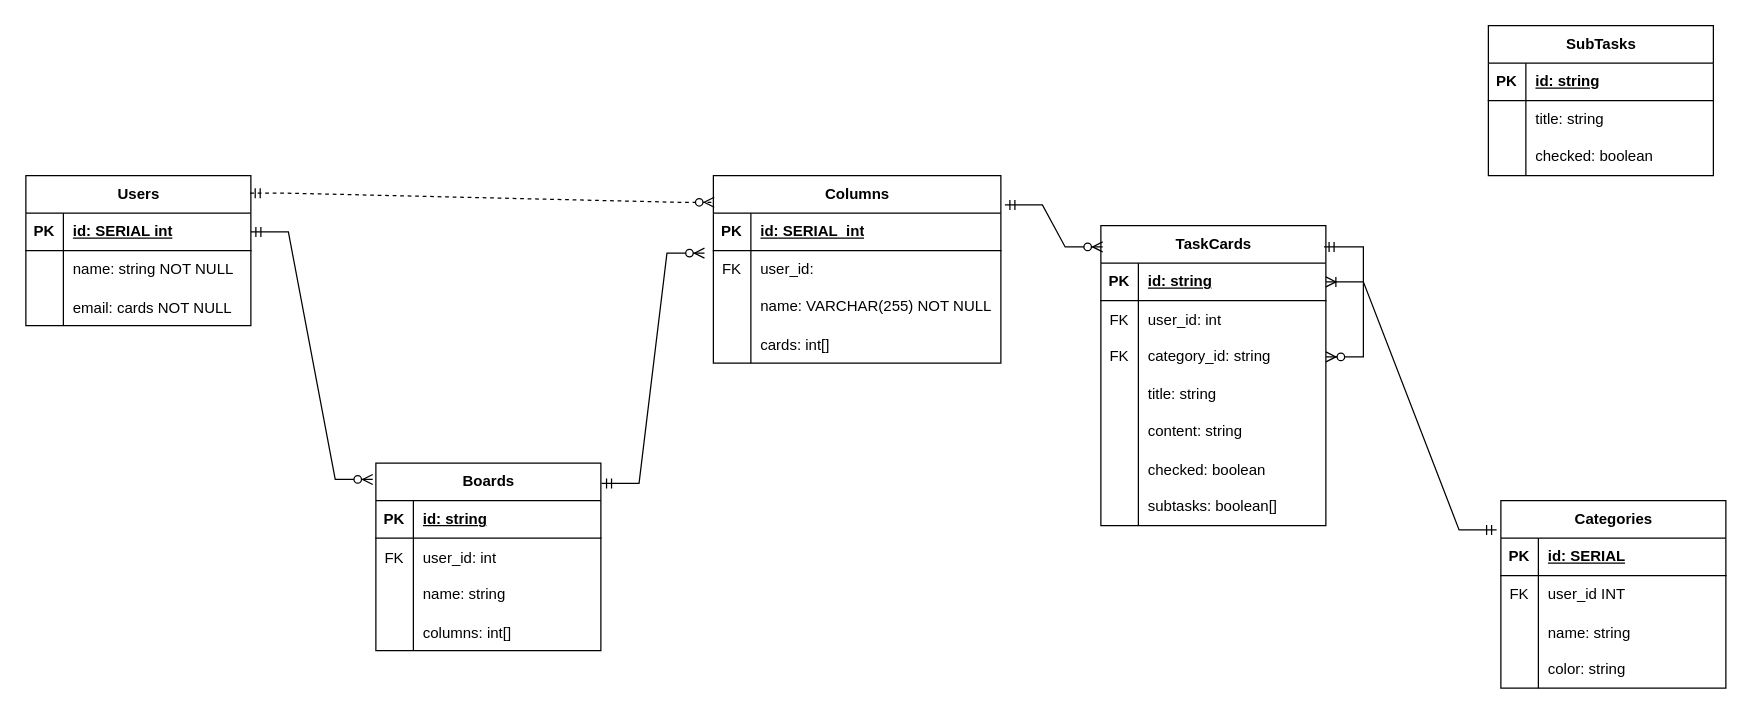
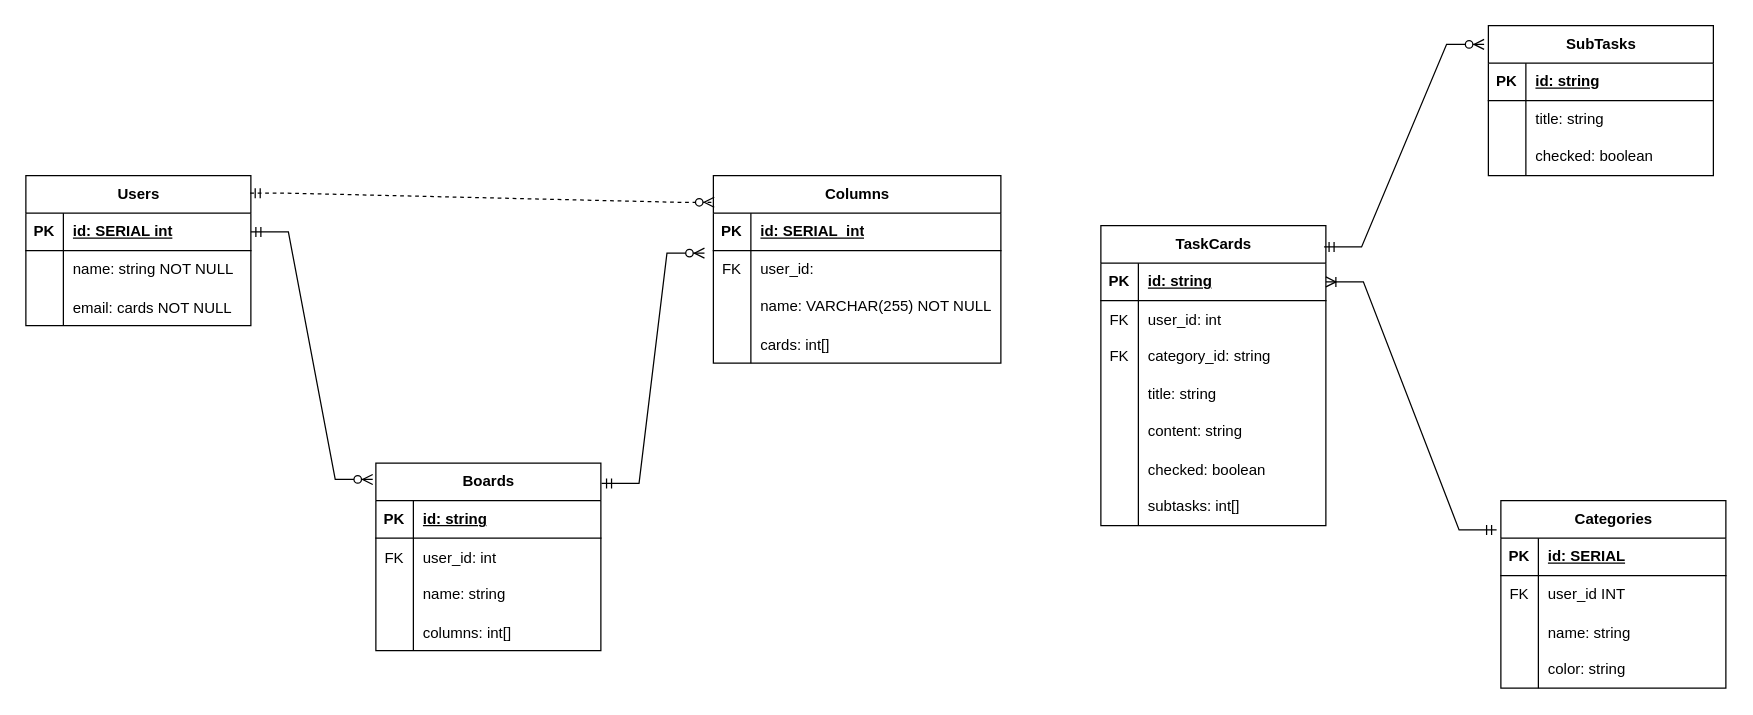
edge "Columns" -- "TaskCards": removed
edge "category_id: string" -- "TaskCards": now "SubTasks" -- "TaskCards"
node "subtasks: boolean[]": label "subtasks: boolean[]" -> "subtasks: int[]"
